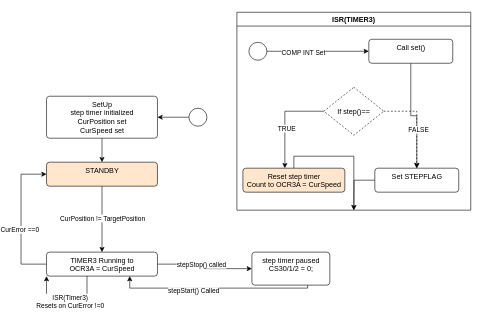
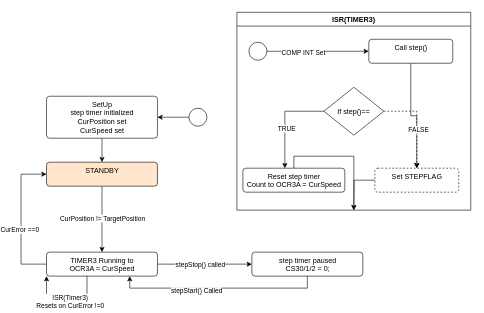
node "Call set()": label "Call set()" -> "Call step()"
node "If step()==": style dashed -> solid
node "Reset step timer Count to OCR3A = CurSpeed": fillcolor #ffe6cc -> #ffffff
node "Set STEPFLAG": style solid -> dashed
node "step timer paused CS30/1/2 = 0;": size 78x33 -> 111x24
